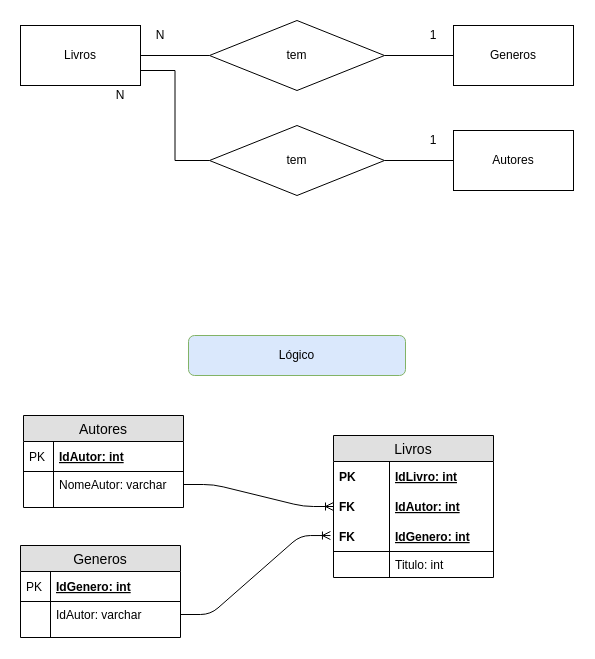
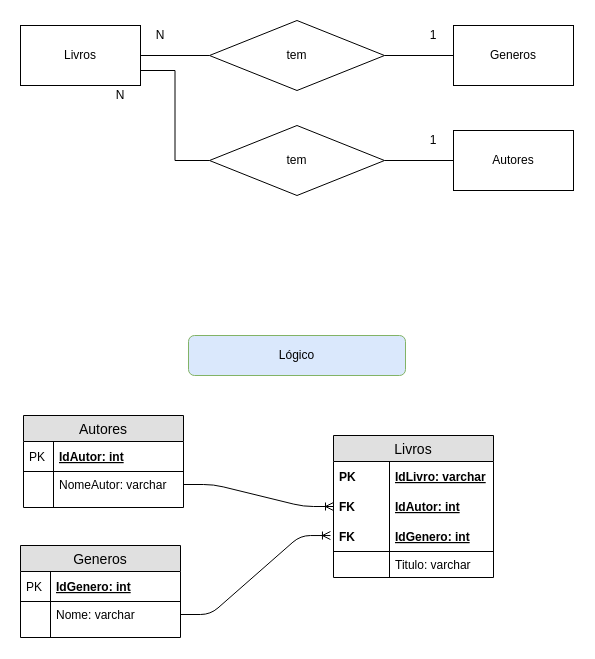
node "IdLivro: int": label "IdLivro: int" -> "IdLivro: varchar"
node "Titulo: int": label "Titulo: int" -> "Titulo: varchar"
node "IdAutor: varchar": label "IdAutor: varchar" -> "Nome: varchar"
